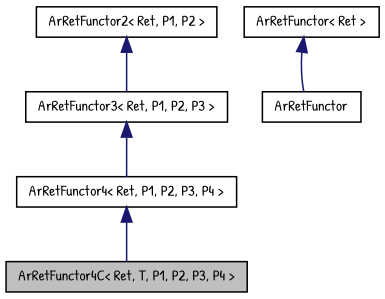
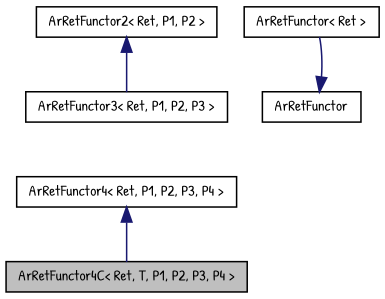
edge "ArRetFunctor" -> "ArRetFunctor< Ret >": reversed
edge "ArRetFunctor4< Ret, P1, P2, P3, P4 >" -> "ArRetFunctor3< Ret, P1, P2, P3 >": removed
